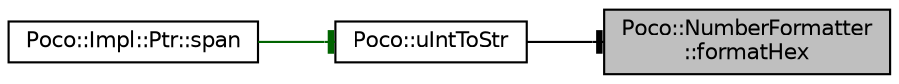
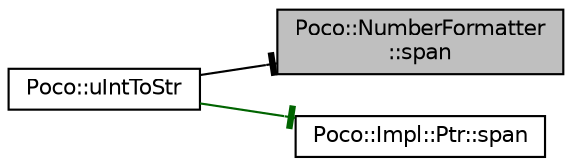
edge "Poco::Impl::Ptr::span" -> "Poco::uIntToStr": reversed
node "Poco::NumberFormatter ::formatHex": label "Poco::NumberFormatter ::formatHex" -> "Poco::NumberFormatter ::span"
